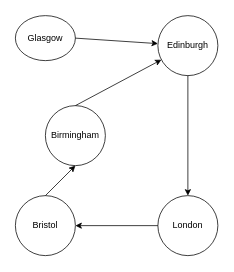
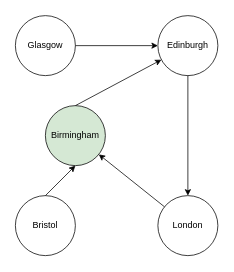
node "Glasgow": size 60x45 -> 60x60
node "Birmingham": fillcolor #ffffff -> #d5e8d4
edge "London" -> "Bristol": now "London" -> "Birmingham"
